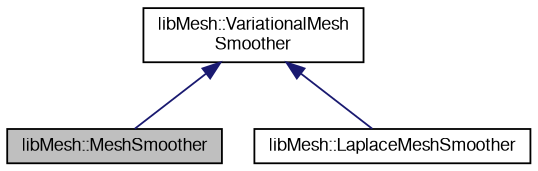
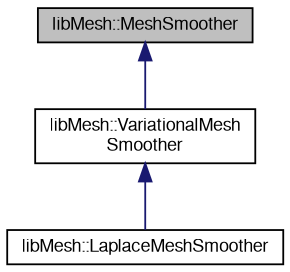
edge "libMesh::MeshSmoother" -> "libMesh::VariationalMesh Smoother": reversed
